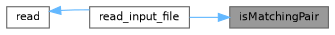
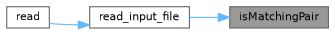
edge "read_input_file" -> "read": reversed
